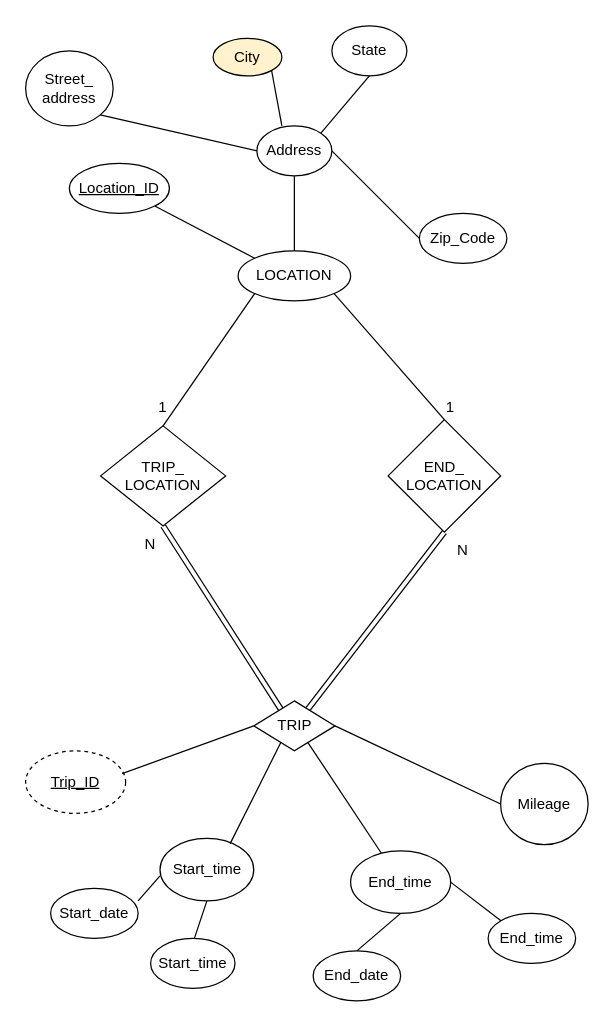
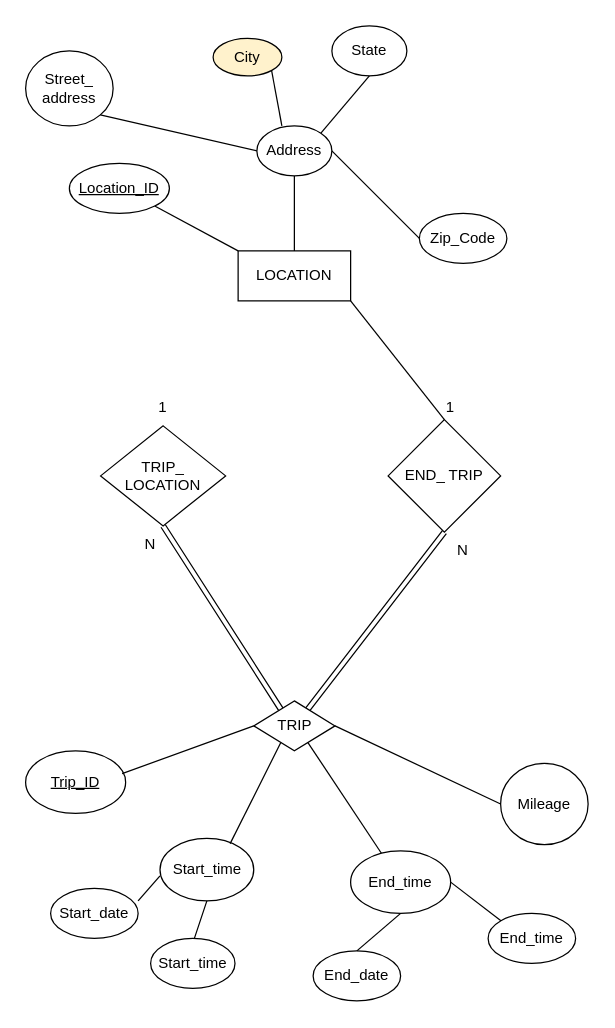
node "LOCATION": shape ellipse -> rectangle
edge "LOCATION" -- "TRIP_ LOCATION": removed
node "END_ LOCATION": label "END_ LOCATION" -> "END_ TRIP"
node "Trip_ID": style dashed -> solid
